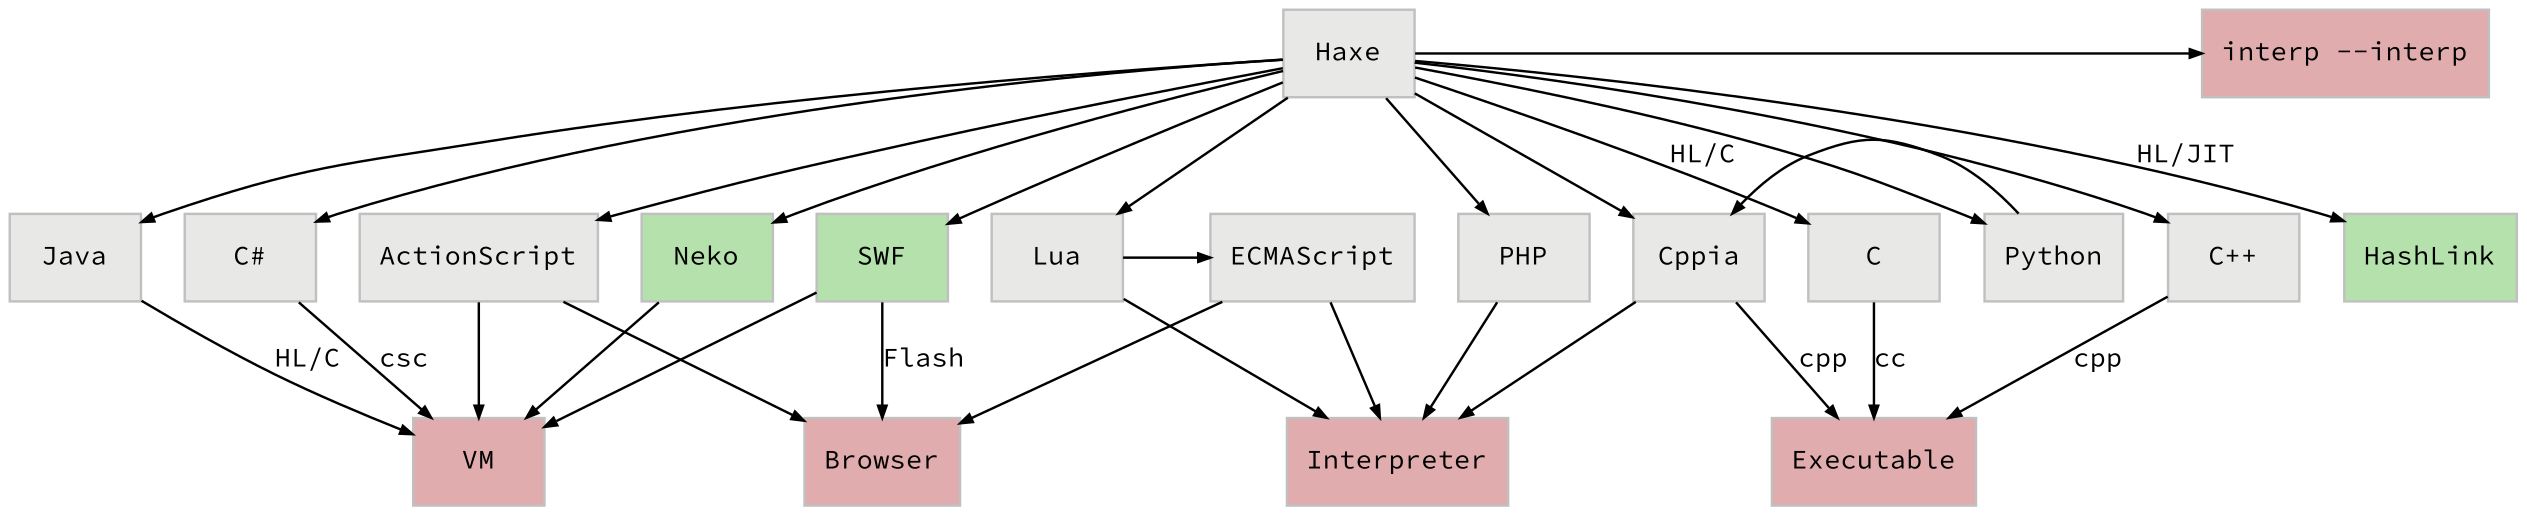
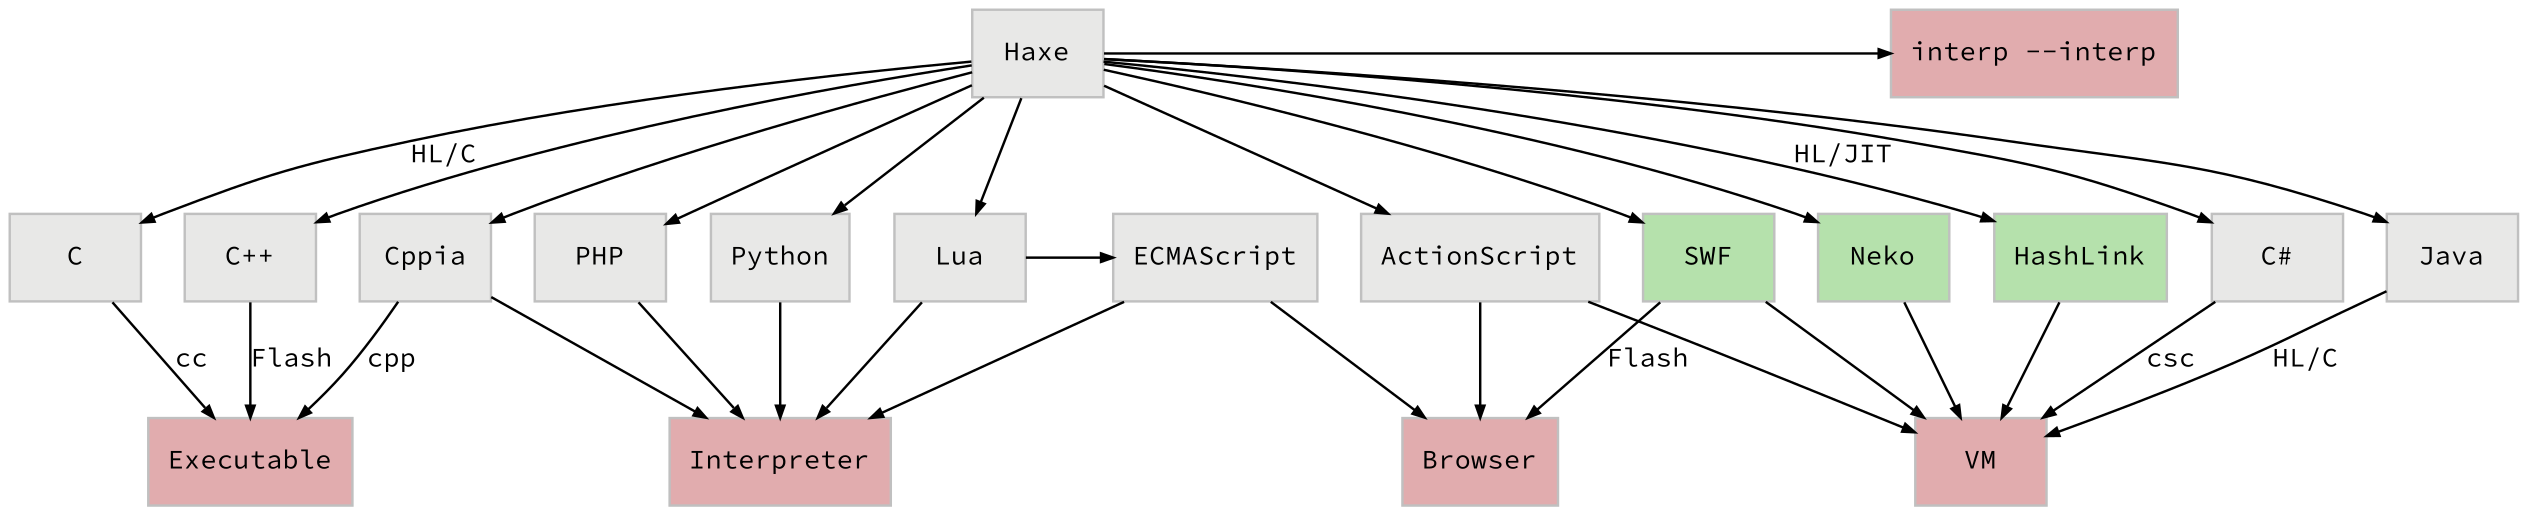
edge "Python" -> "Cppia": now "Python" -> "Interpreter"
edge "HashLink" -> "VM": added
edge "C++" -> "Executable": label "cpp" -> "Flash"
